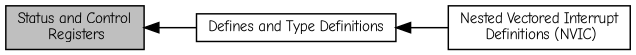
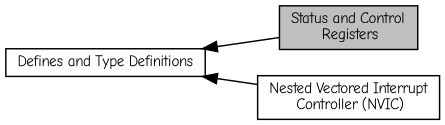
edge "Defines and Type Definitions" -> "Status and Control Registers": reversed
node "Nested Vectored Interrupt Definitions (NVIC)": label "Nested Vectored Interrupt Definitions (NVIC)" -> "Nested Vectored Interrupt Controller (NVIC)"
